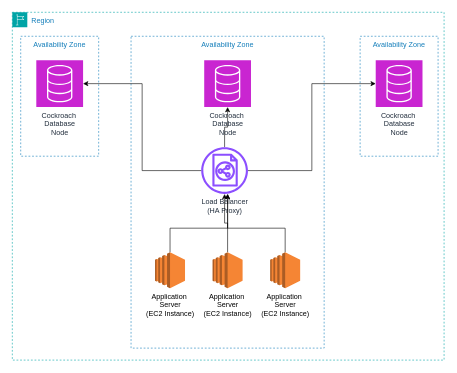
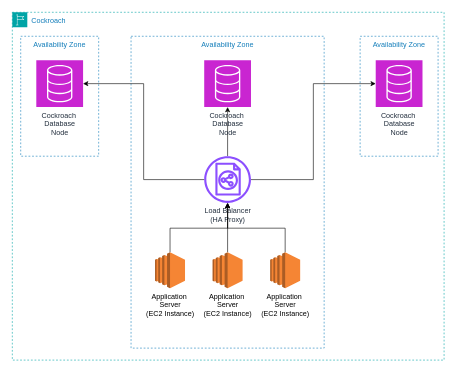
node "Region": label "Region" -> "Cockroach"
node "Load Balancer (HA Proxy)": moved (225, 171) -> (228, 180)
